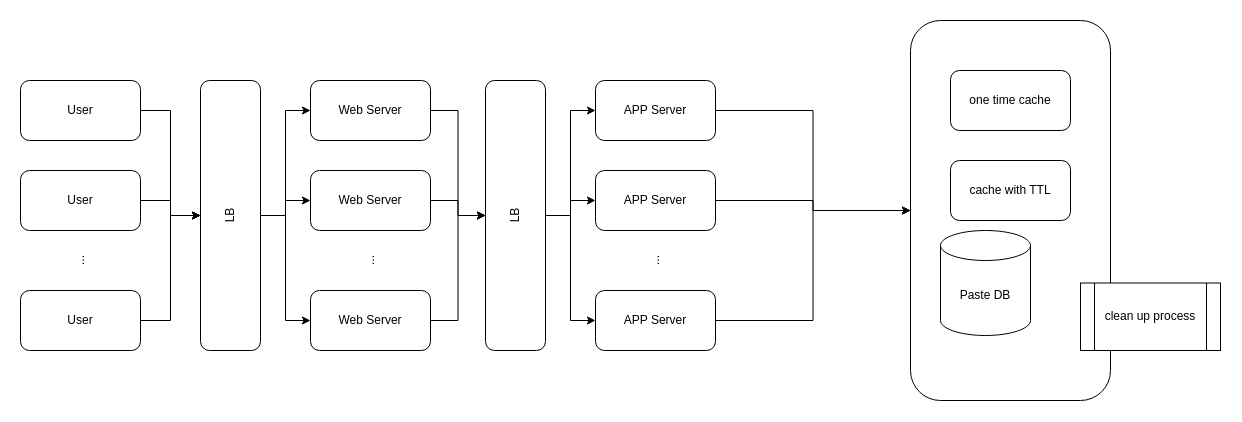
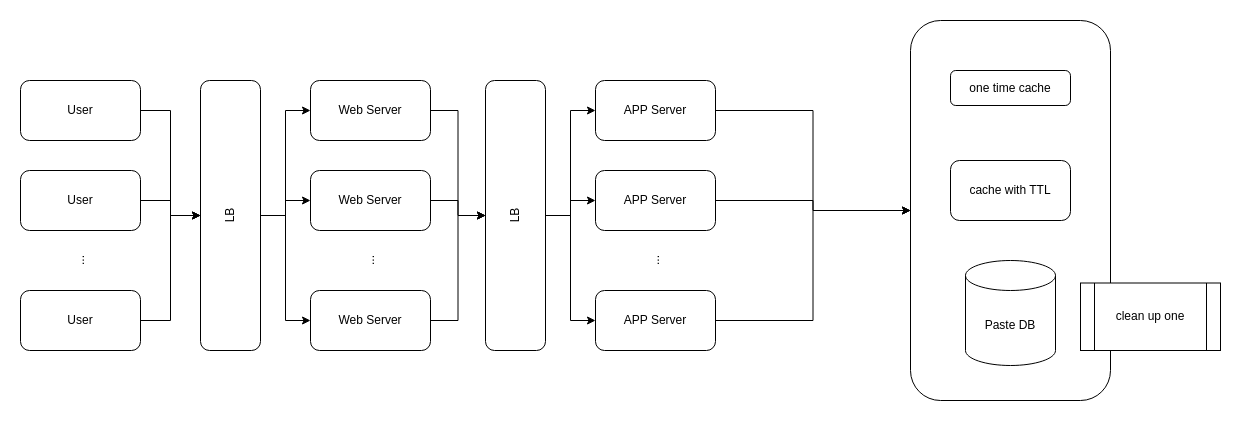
node "one time cache": size 120x60 -> 120x35
node "Paste DB": moved (986, 283) -> (1011, 313)
node "clean up process": label "clean up process" -> "clean up one"
